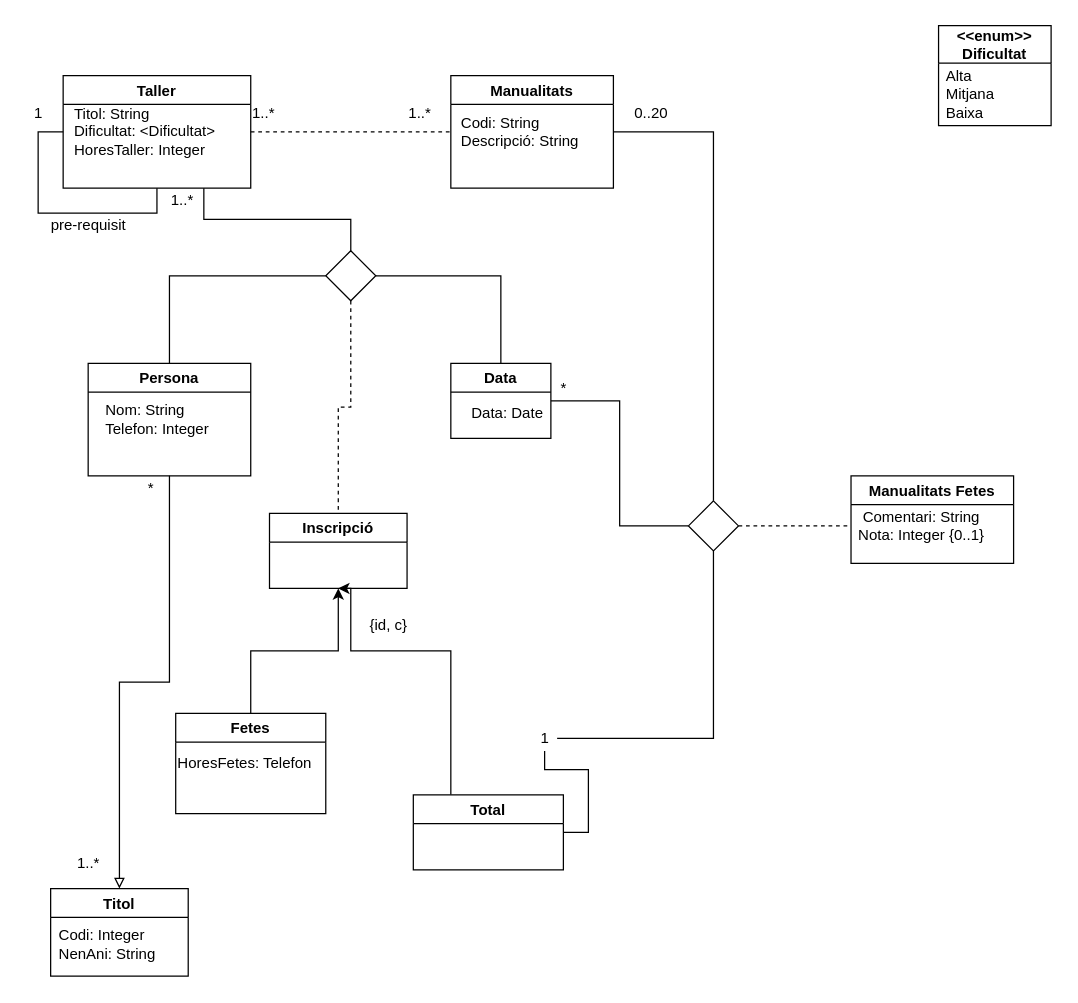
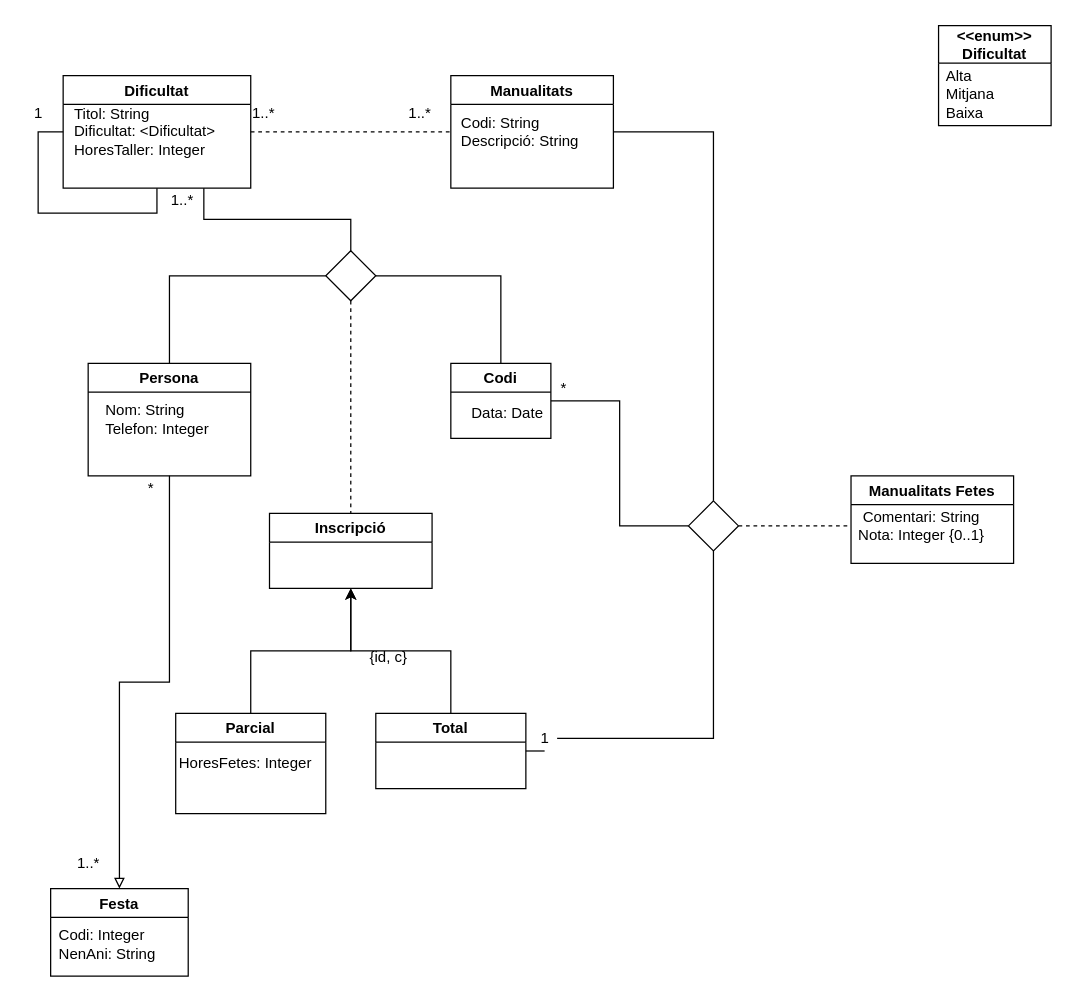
node "Taller": label "Taller" -> "Dificultat"
node "0..20": removed
node "pre-requisit": removed
node "Data": label "Data" -> "Codi"
node "Inscripció": size 138x75 -> 163x75
node "{id, c}": moved (388, 626) -> (388, 657)
node "Fetes": label "Fetes" -> "Parcial"
node "HoresFetes: Telefon": label "HoresFetes: Telefon" -> "HoresFetes: Integer"
node "Total": moved (488, 832) -> (451, 751)
node "Titol": label "Titol" -> "Festa"
